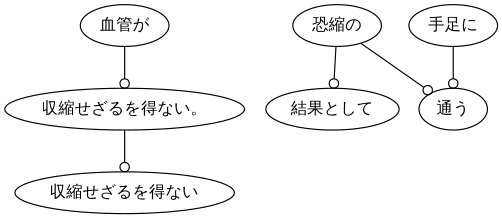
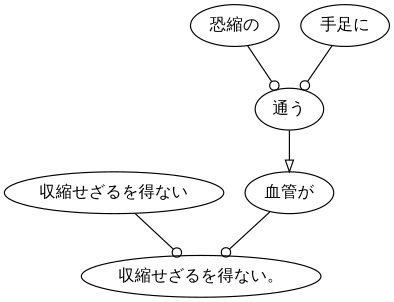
node "結果として": removed
edge "通う" -> "血管が": added
edge "収縮せざるを得ない。" -> "収縮せざるを得ない": reversed
